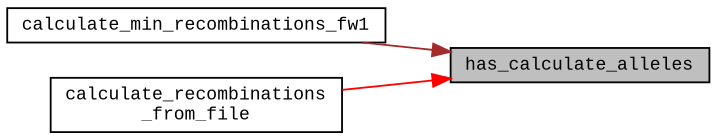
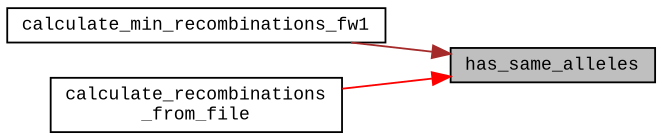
node "has_calculate_alleles": label "has_calculate_alleles" -> "has_same_alleles"
